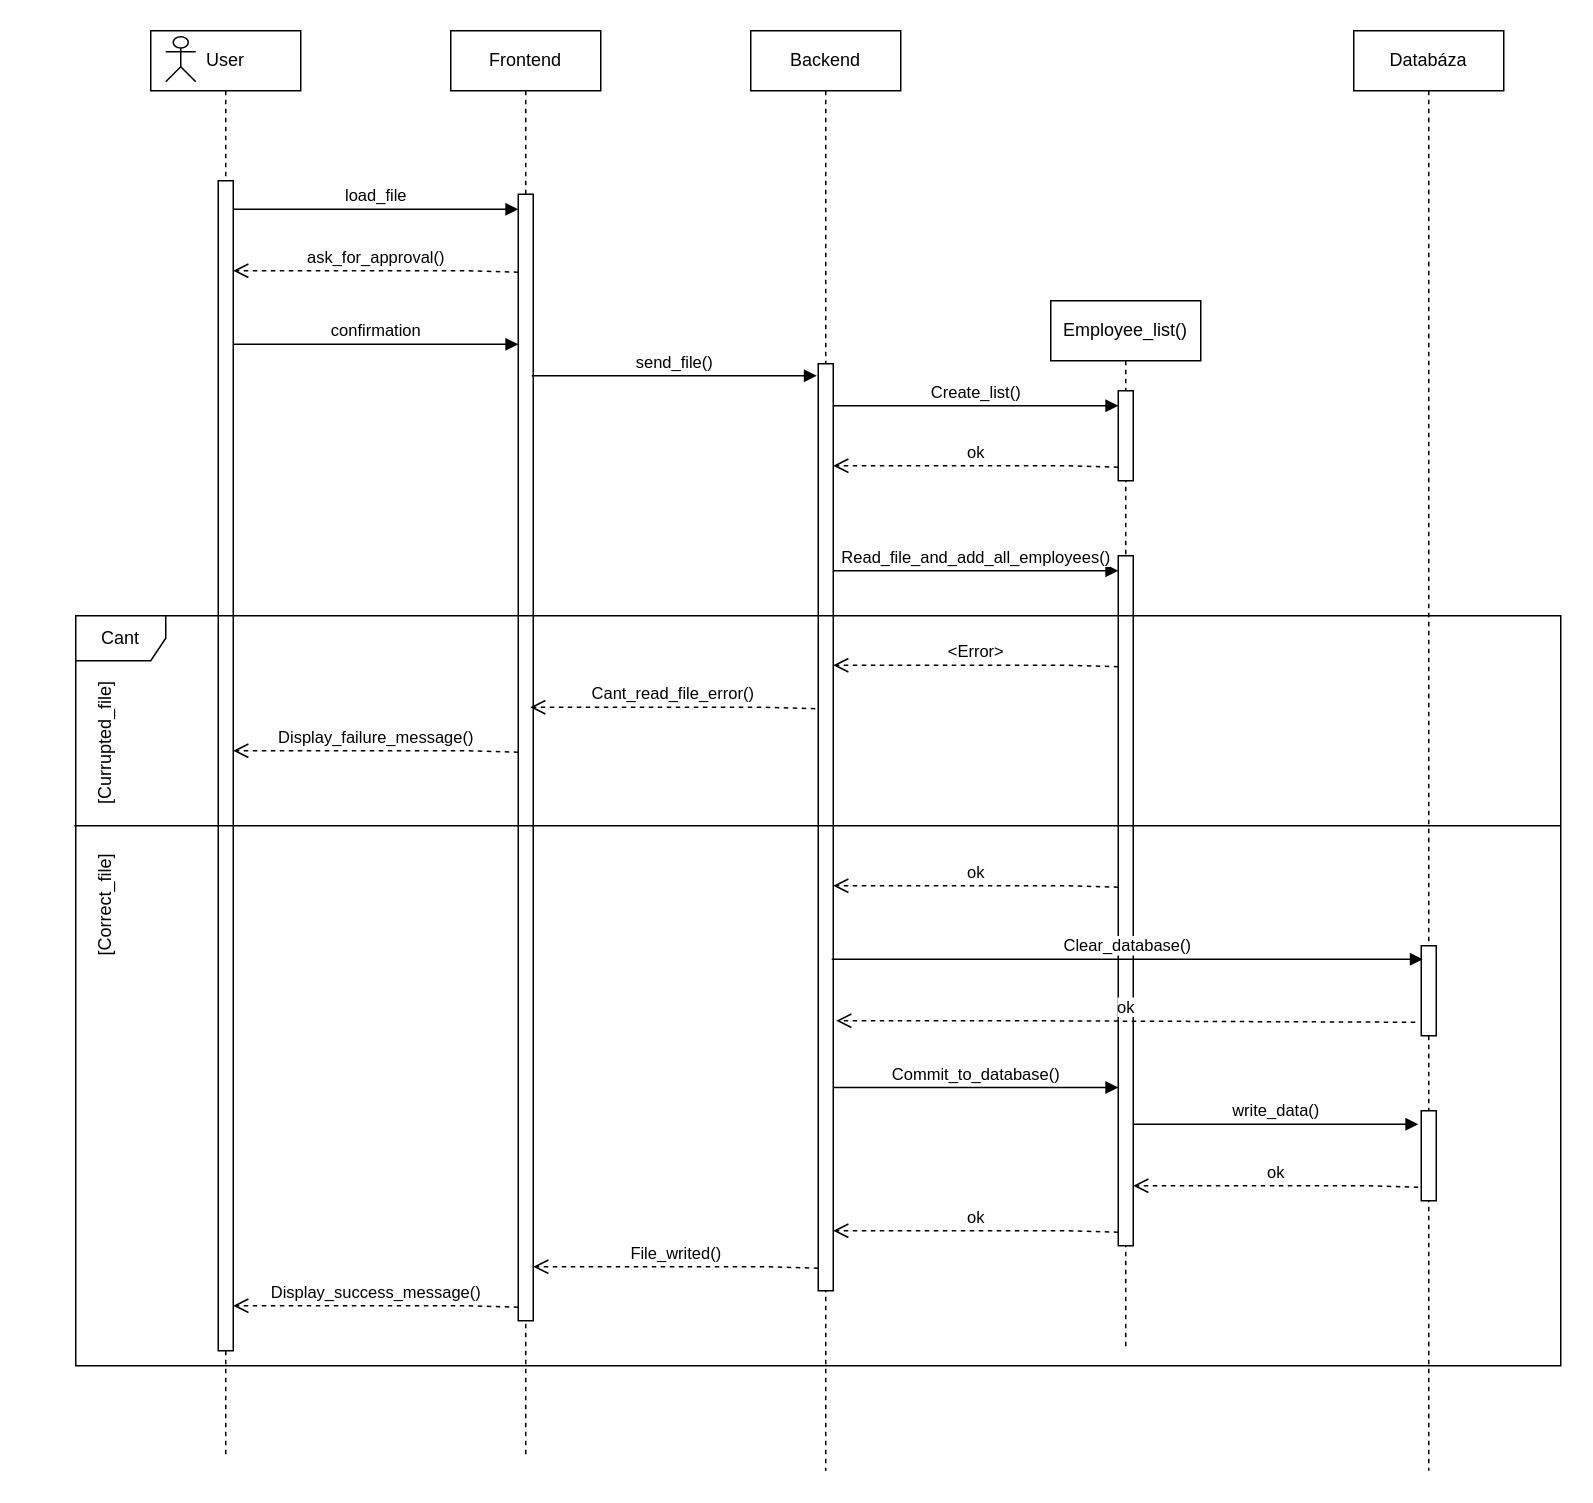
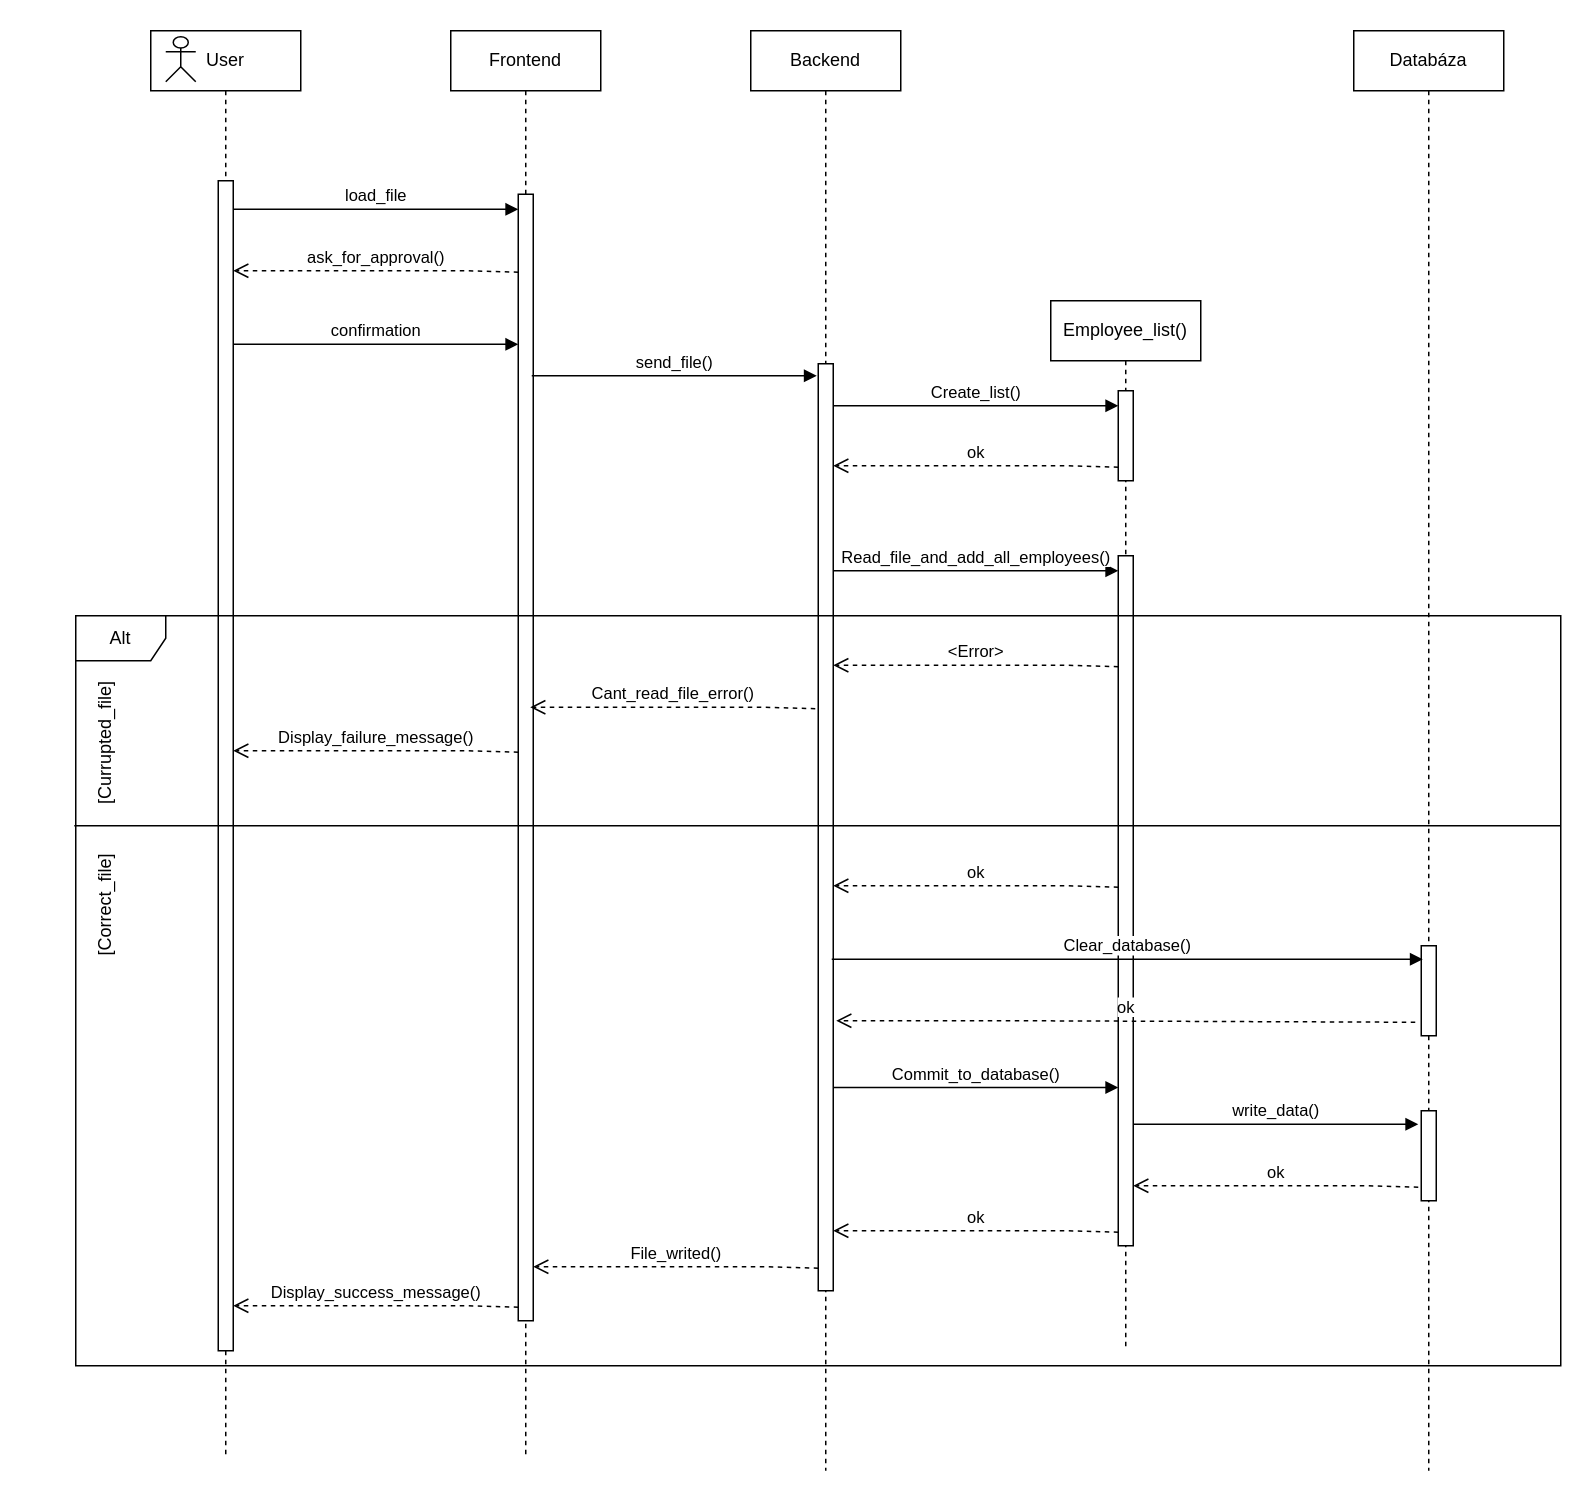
node "Cant": label "Cant" -> "Alt"
